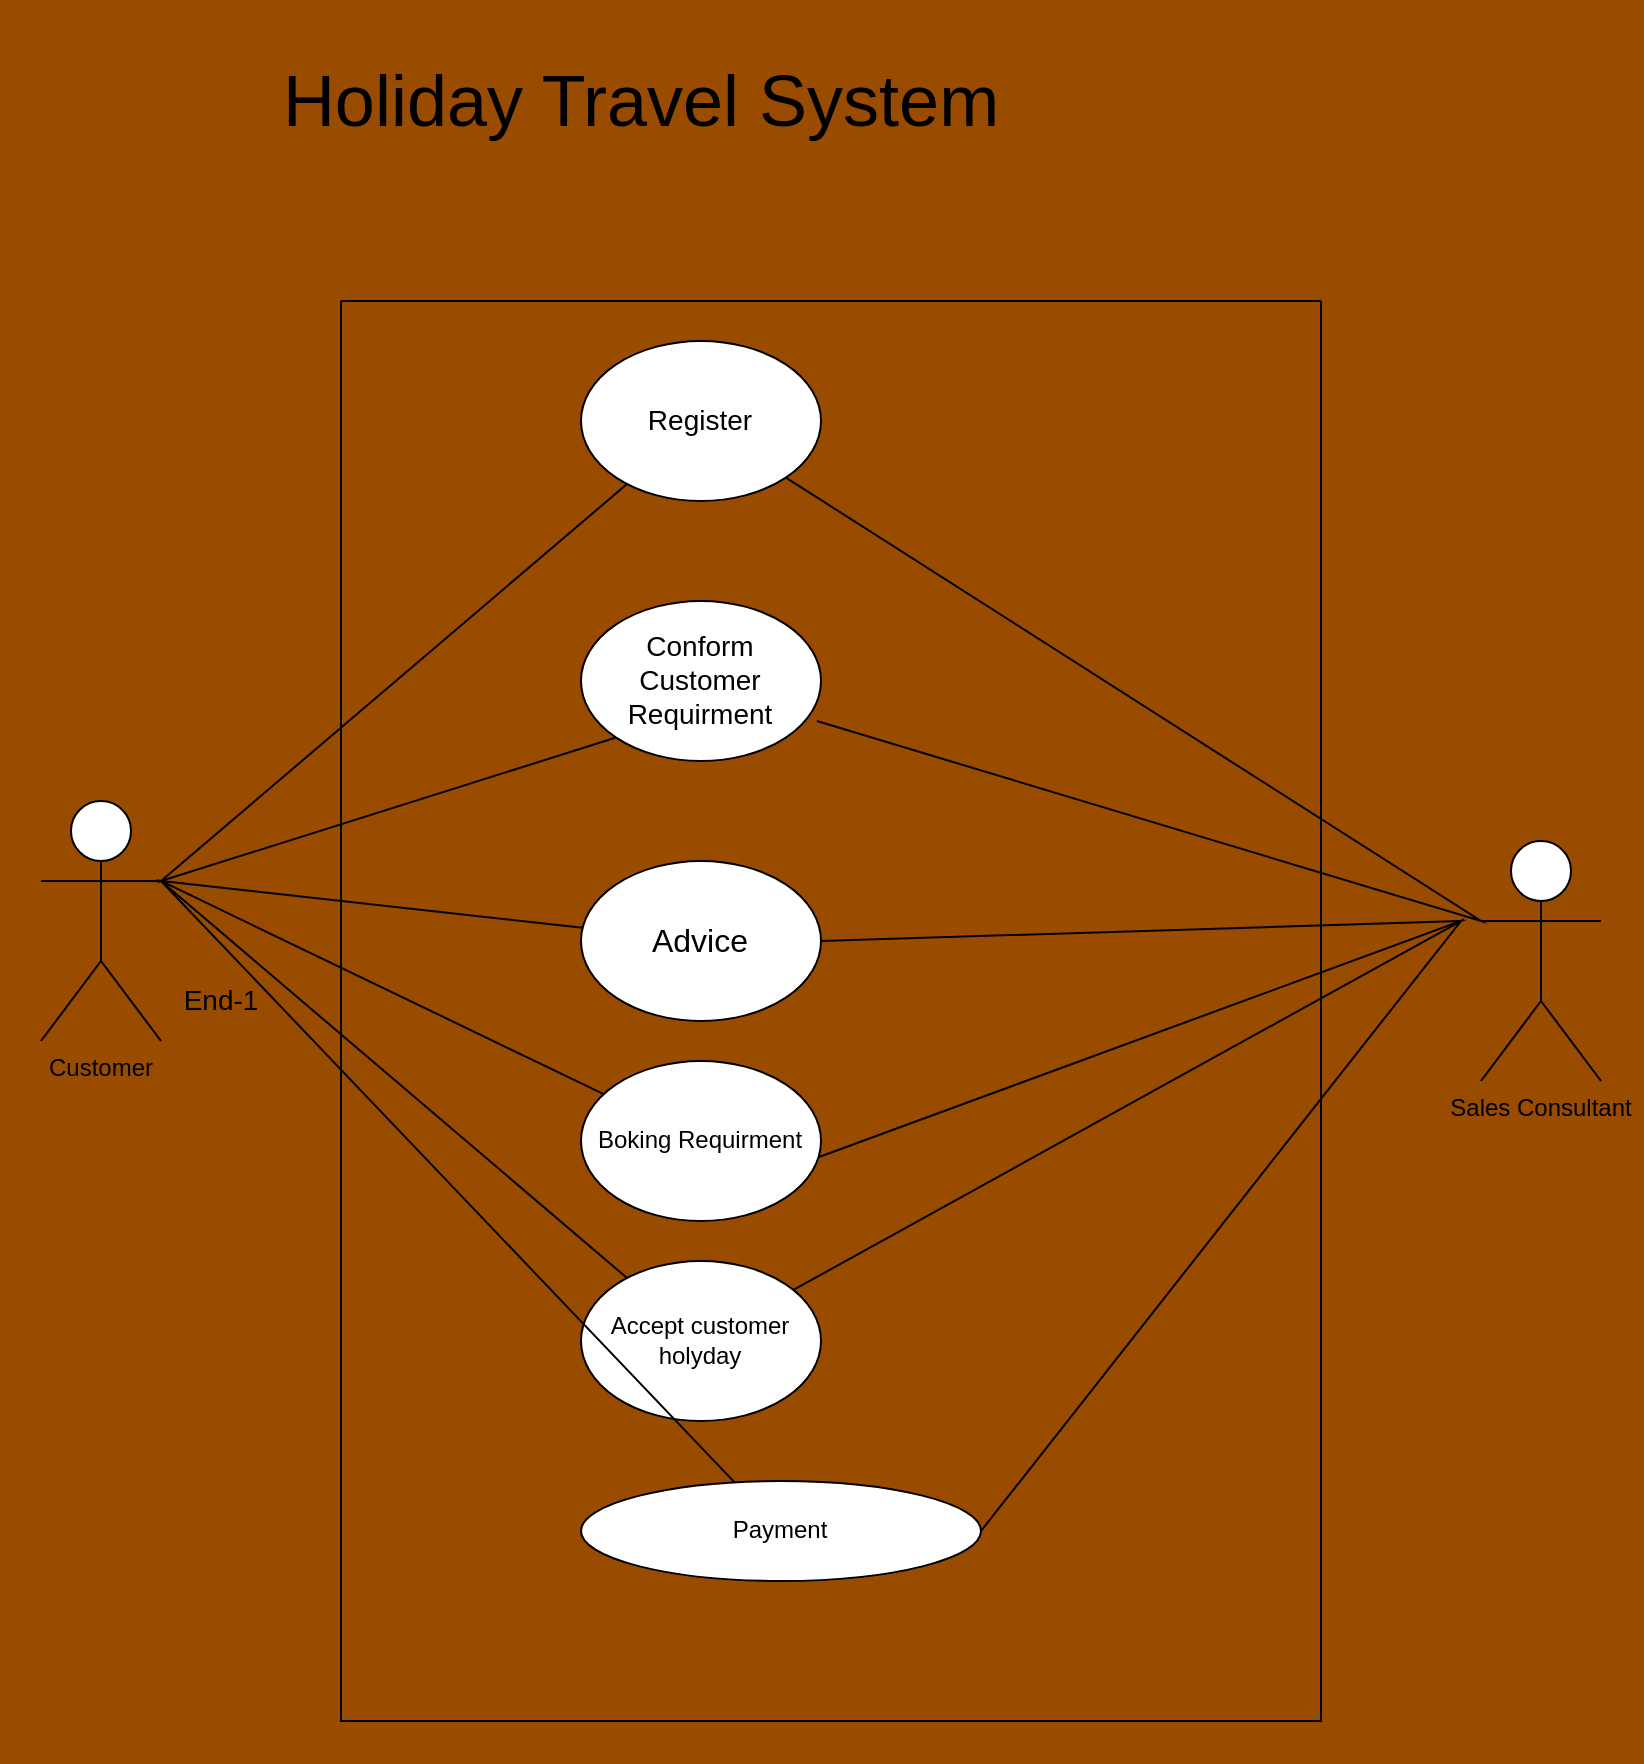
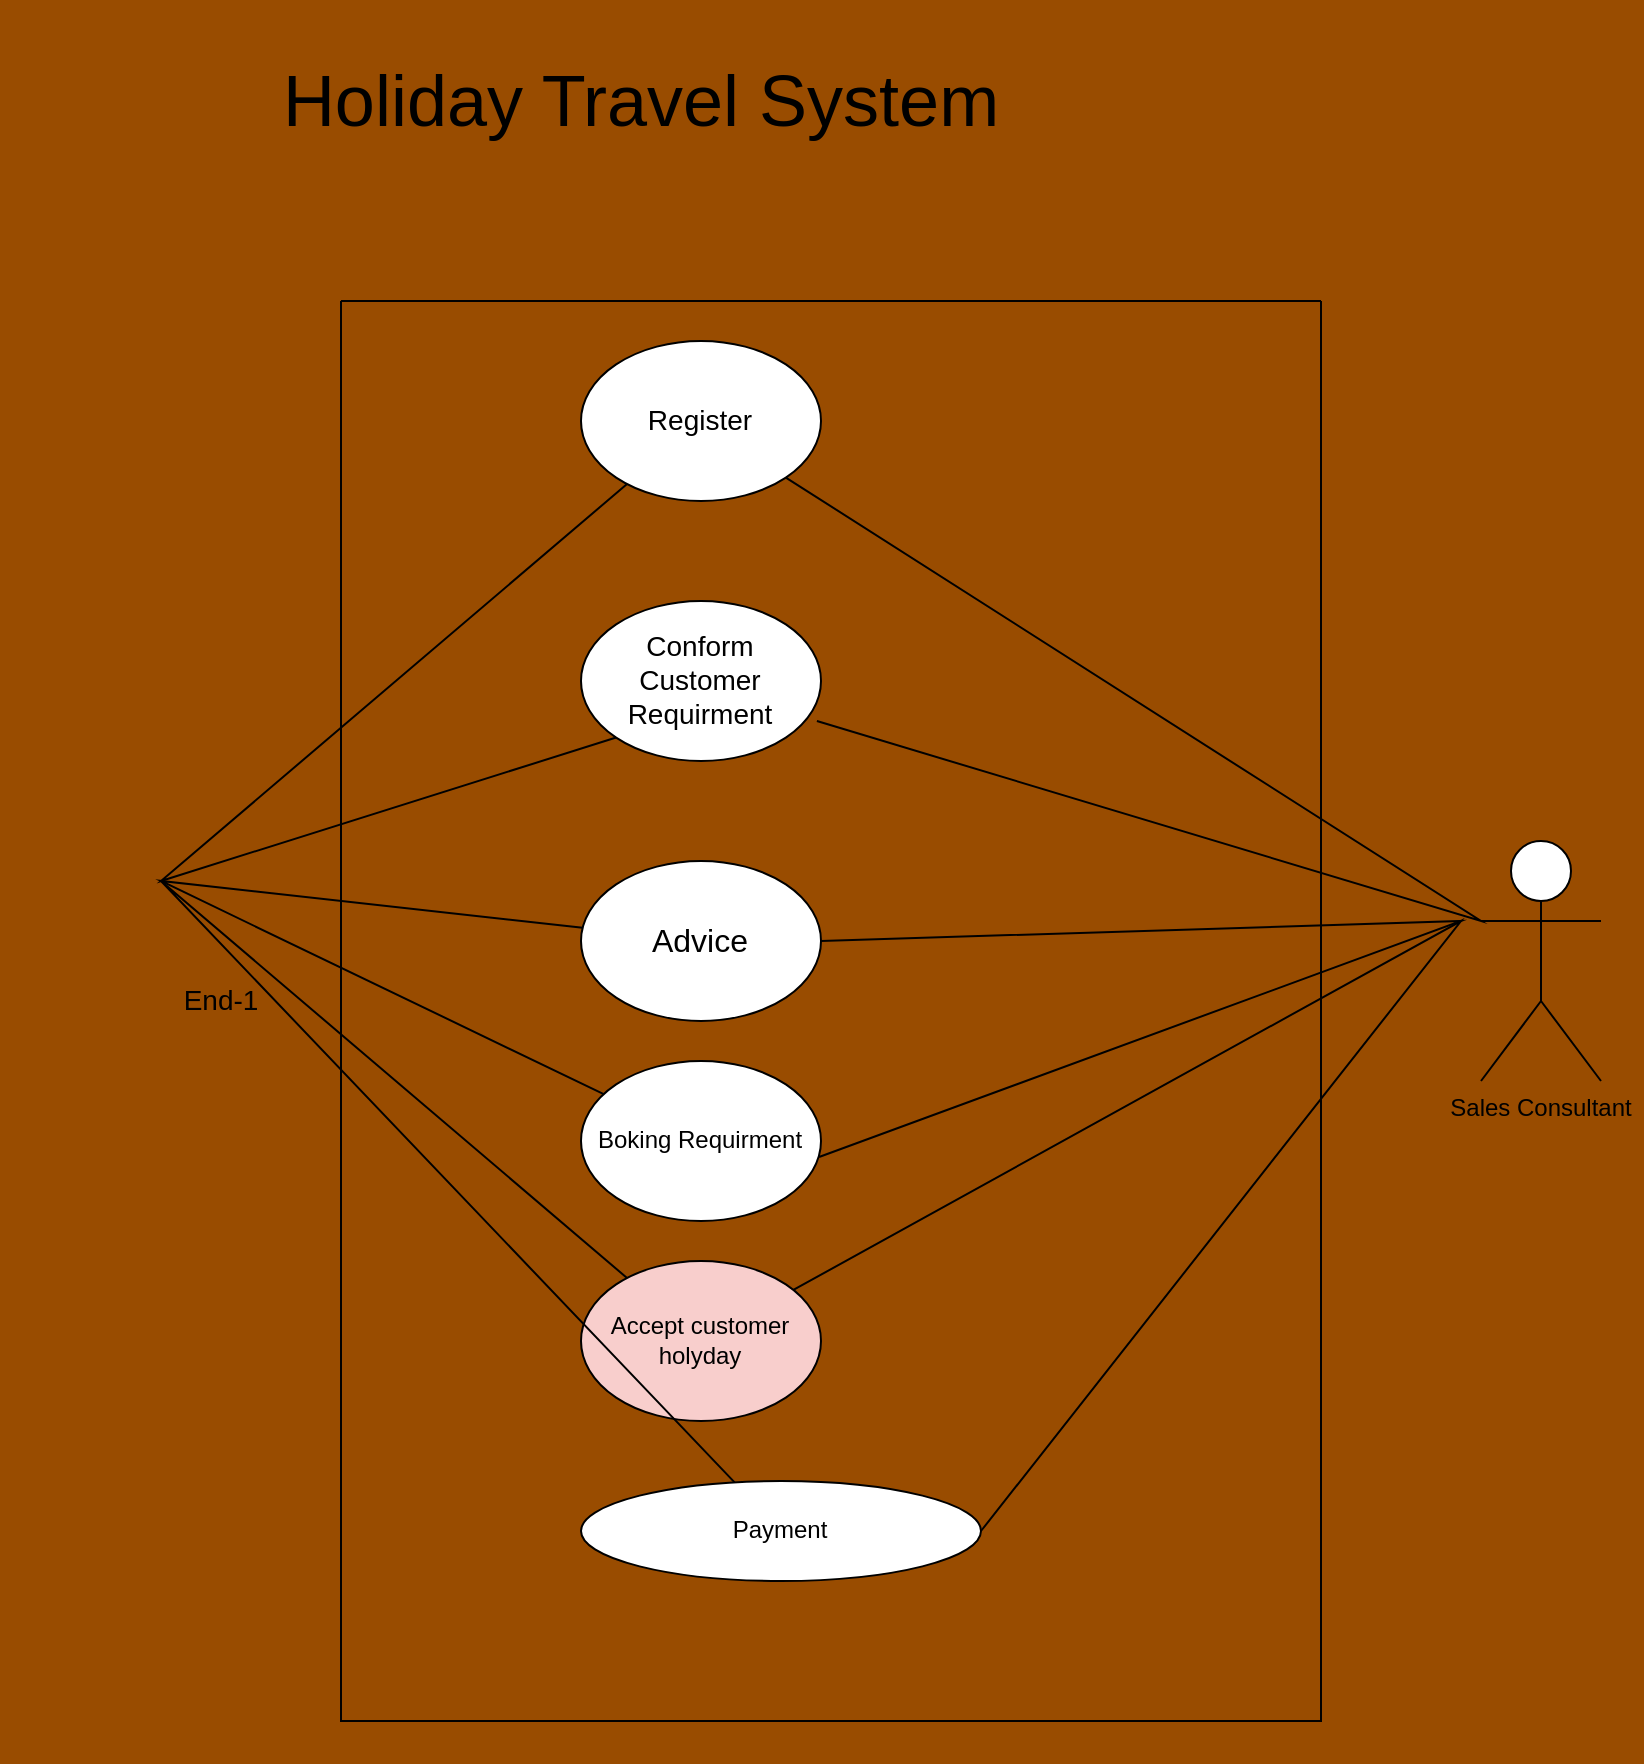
node "Customer": removed
node "Accept customer holyday": fillcolor #ffffff -> #f8cecc
